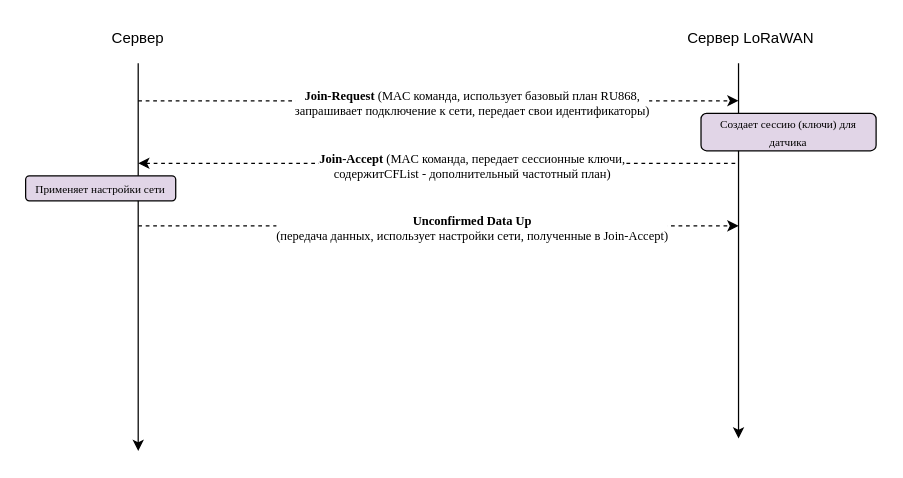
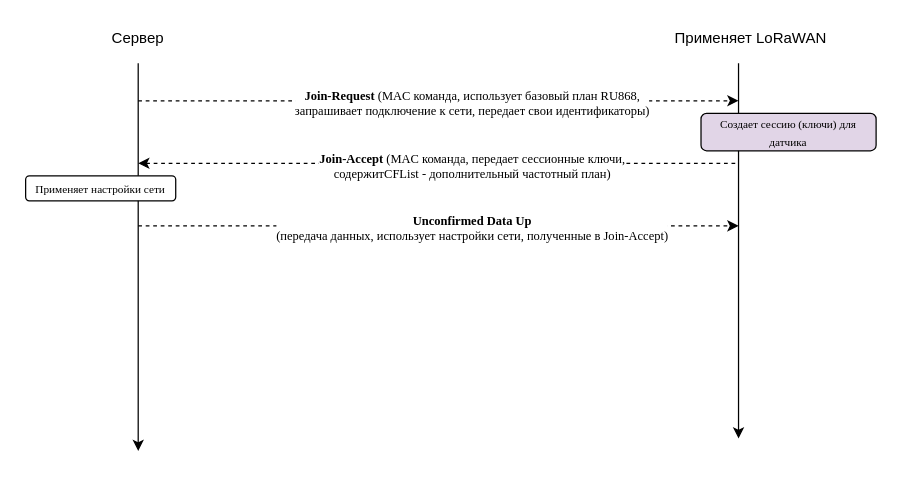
node "Сервер LoRaWAN": label "Сервер LoRaWAN" -> "Применяет LoRaWAN"
node "Применяет настройки сети": fillcolor #e1d5e7 -> #ffffff
